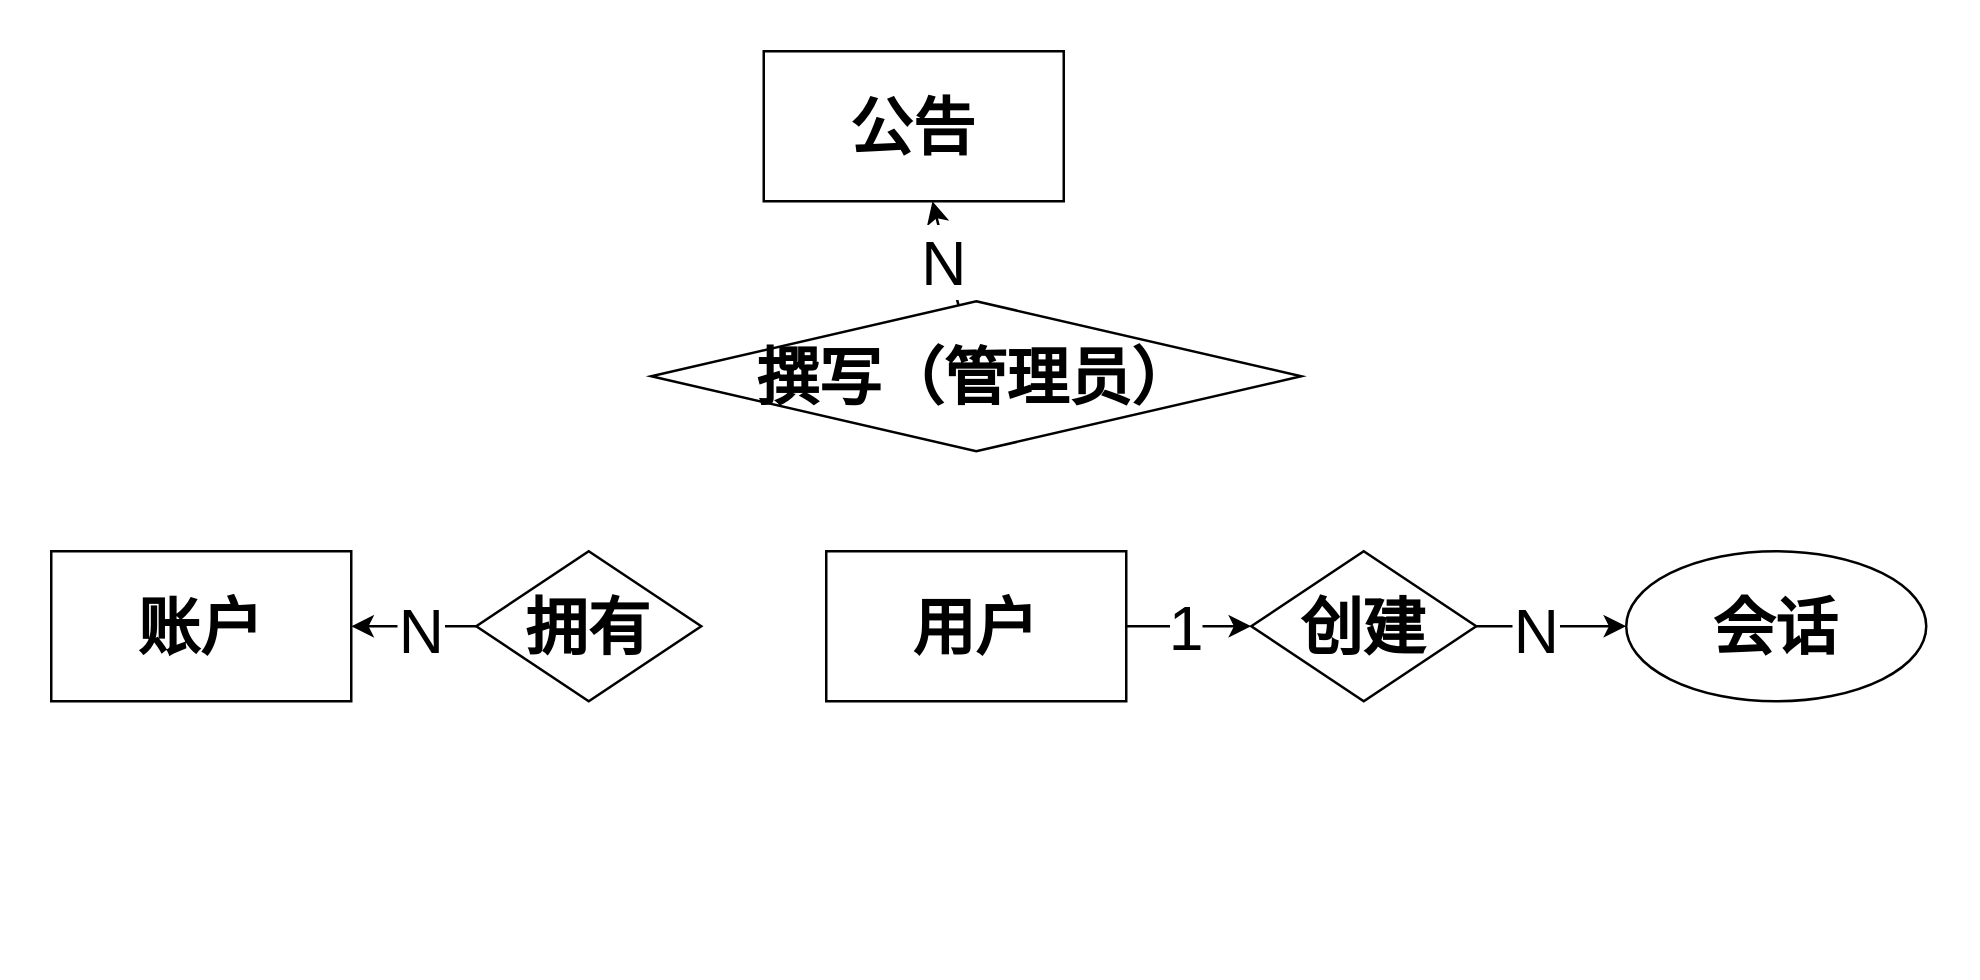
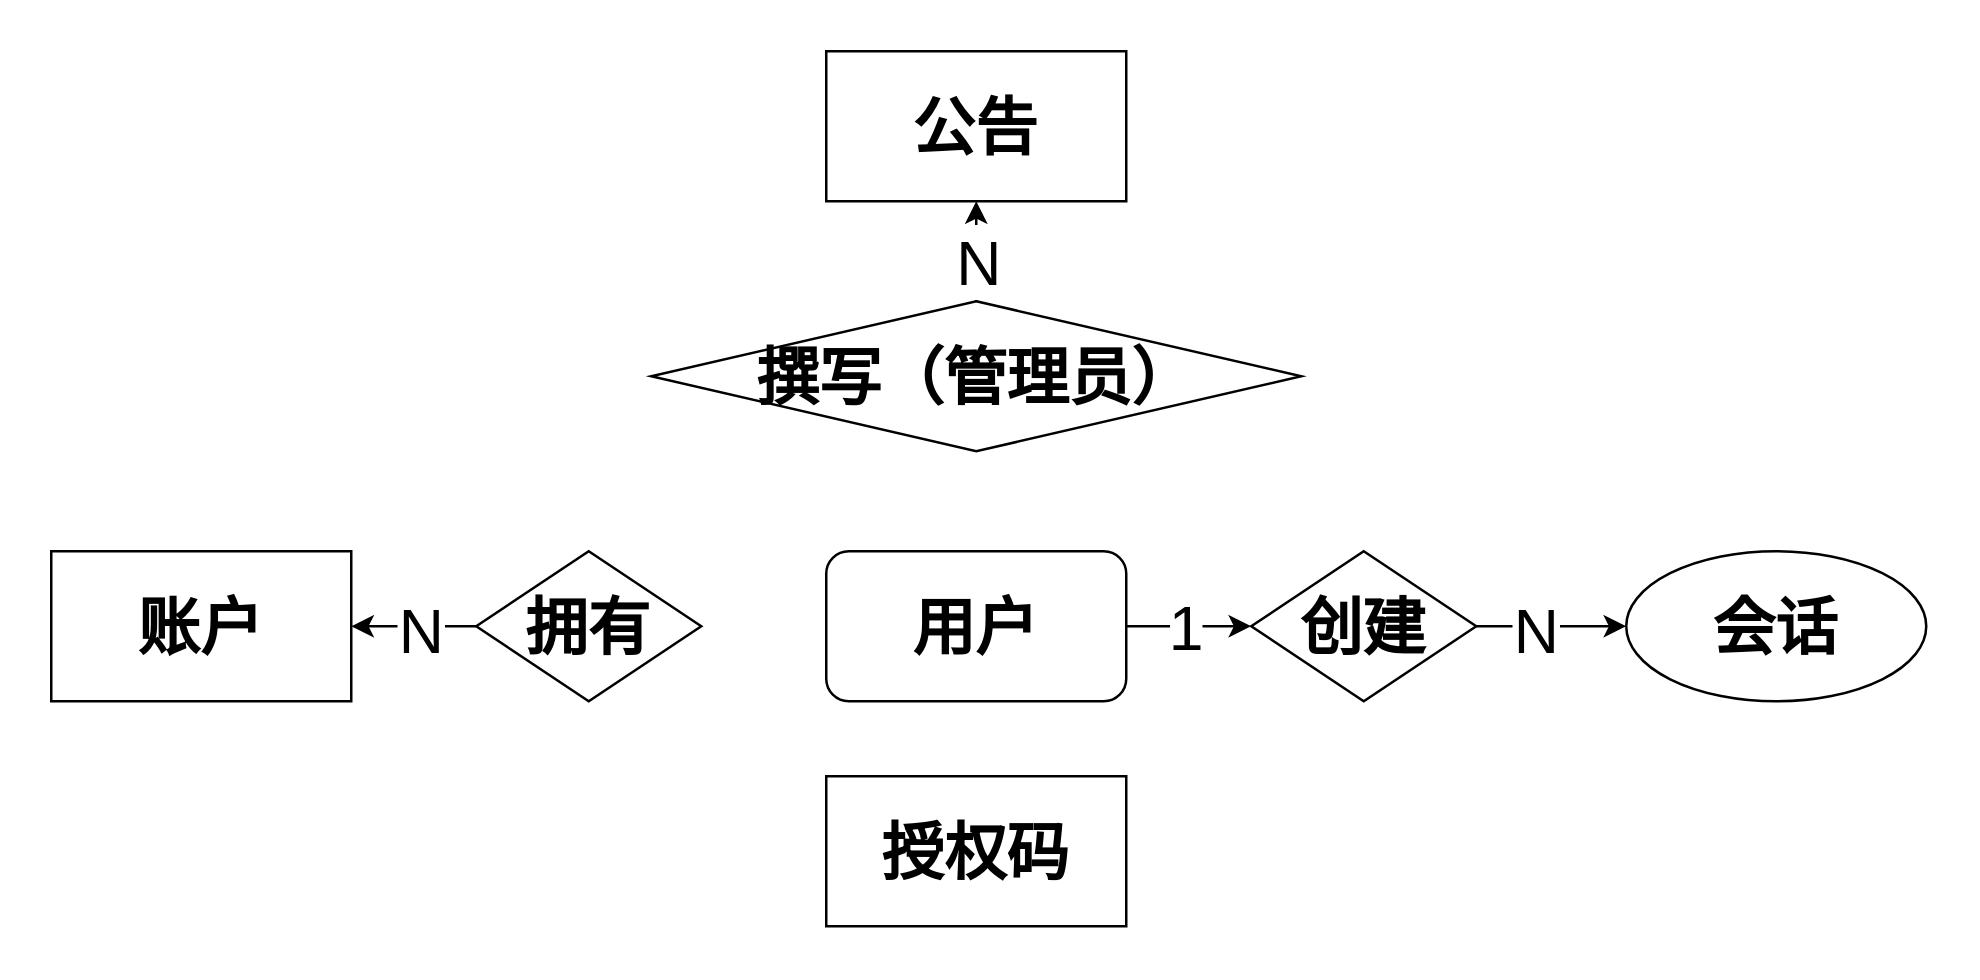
node "公告": moved (914, 126) -> (976, 126)
node "用户": shape rectangle -> rounded rectangle
node "授权码": added
